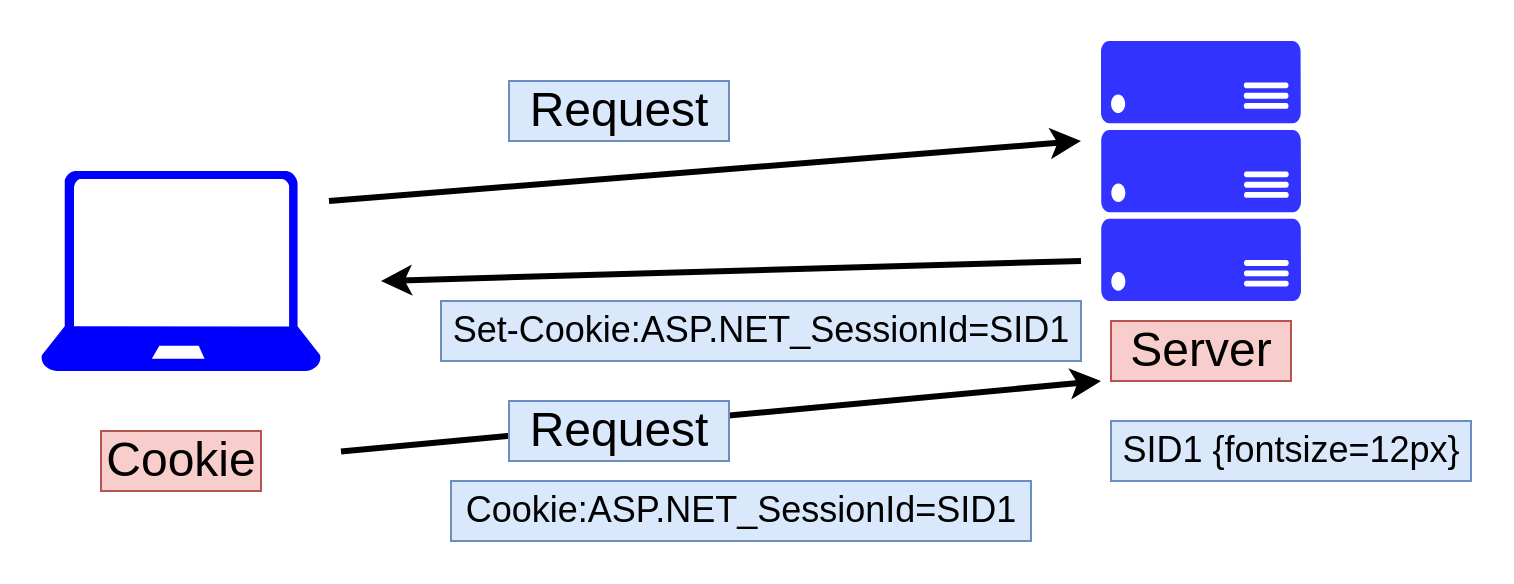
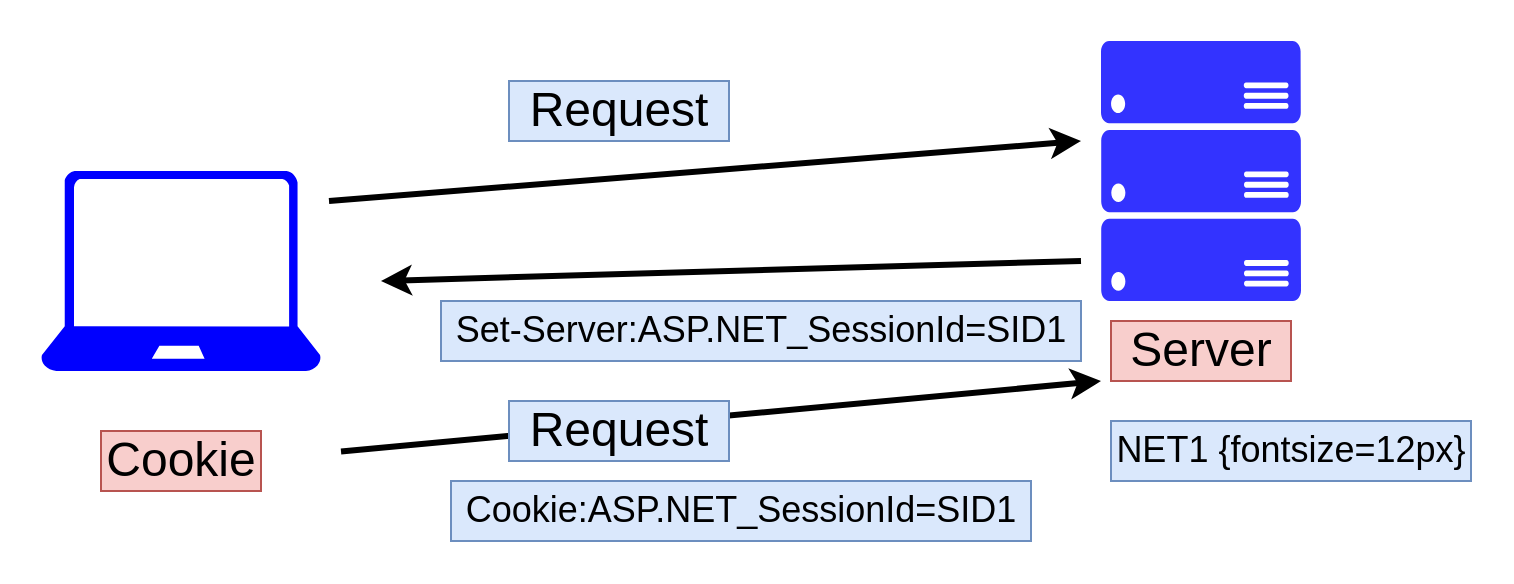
node "Set-Cookie:ASP.NET_SessionId=SID1": label "Set-Cookie:ASP.NET_SessionId=SID1" -> "Set-Server:ASP.NET_SessionId=SID1"
node "SID1 {fontsize=12px}": label "SID1 {fontsize=12px}" -> "NET1 {fontsize=12px}"
